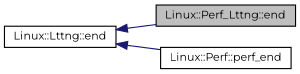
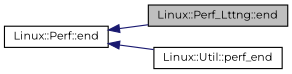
node "Linux::Lttng::end": label "Linux::Lttng::end" -> "Linux::Perf::end"
node "Linux::Perf::perf_end": label "Linux::Perf::perf_end" -> "Linux::Util::perf_end"
